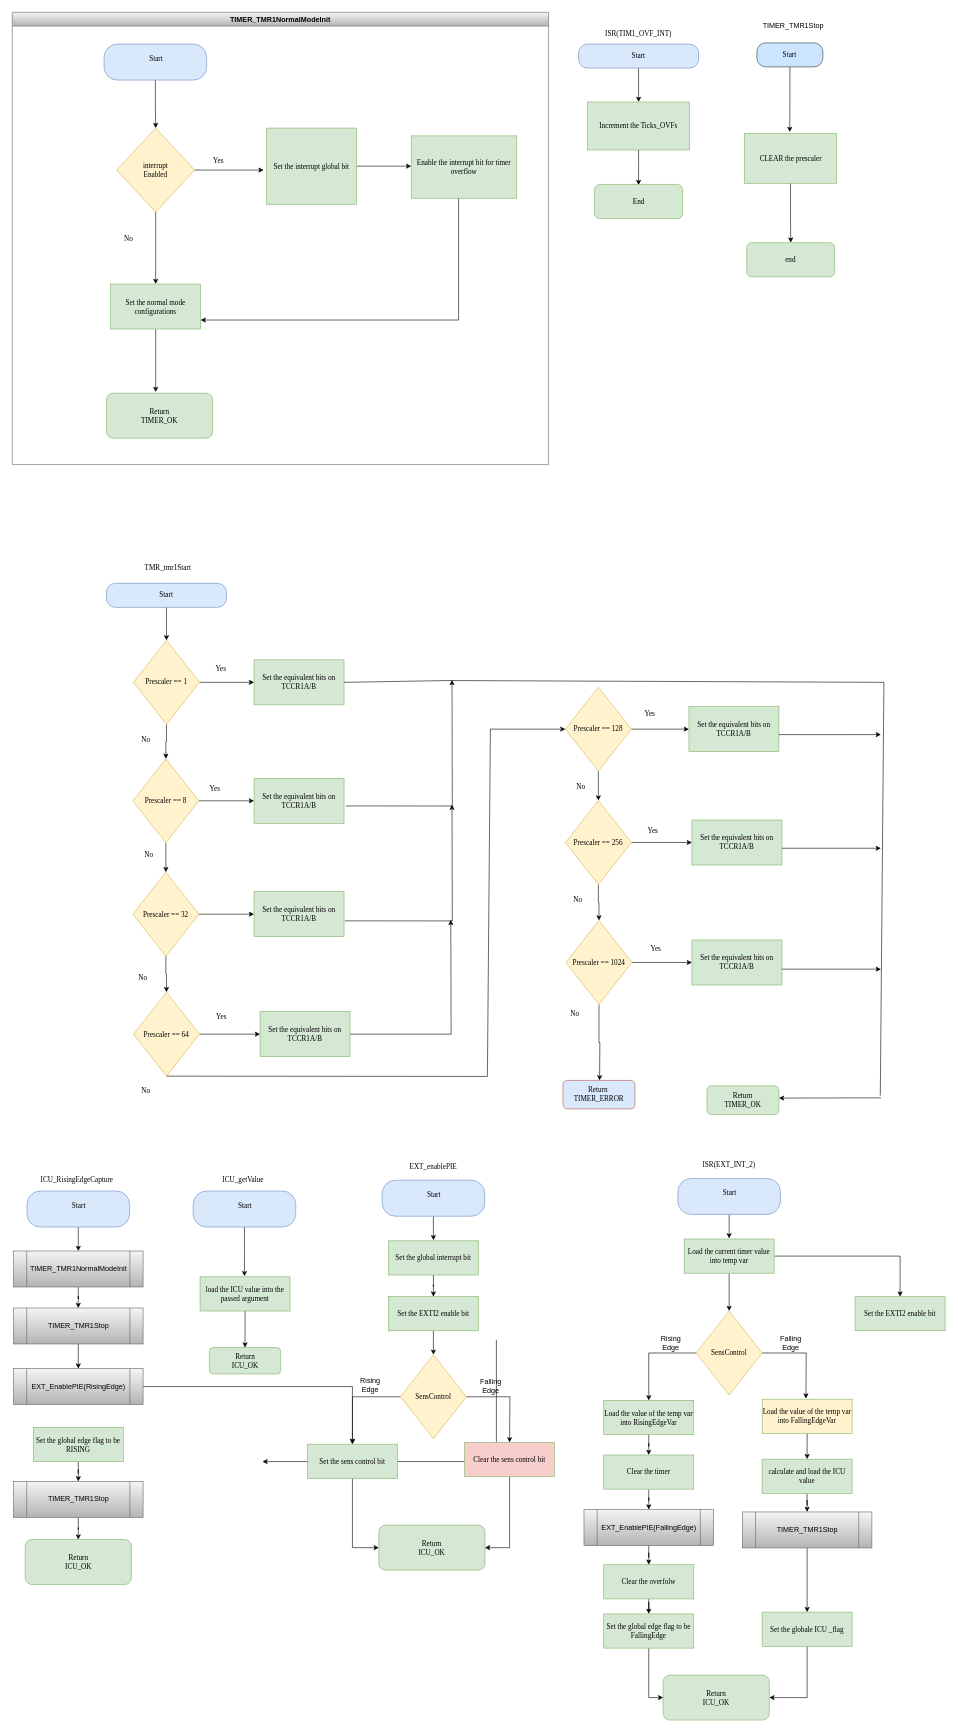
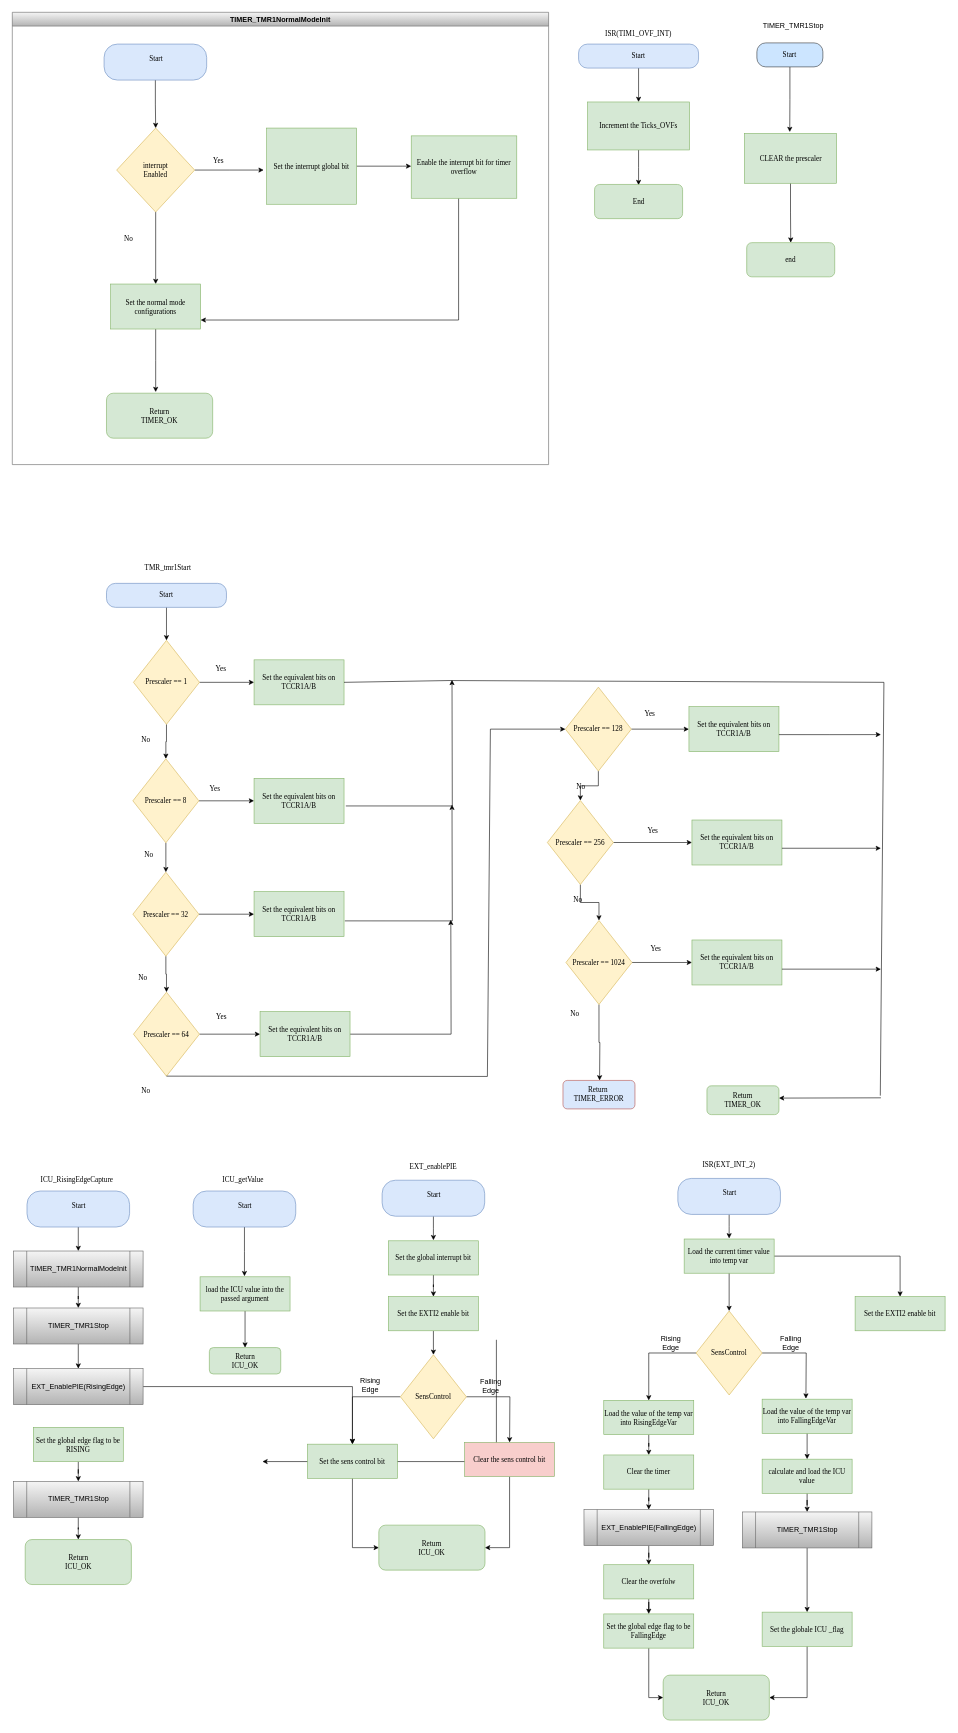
node "Prescaler == 256": moved (599, 843) -> (581, 843)
node "Load the value of the temp var into FallingEdgeVar": fillcolor #fff2cc -> #d5e8d4
